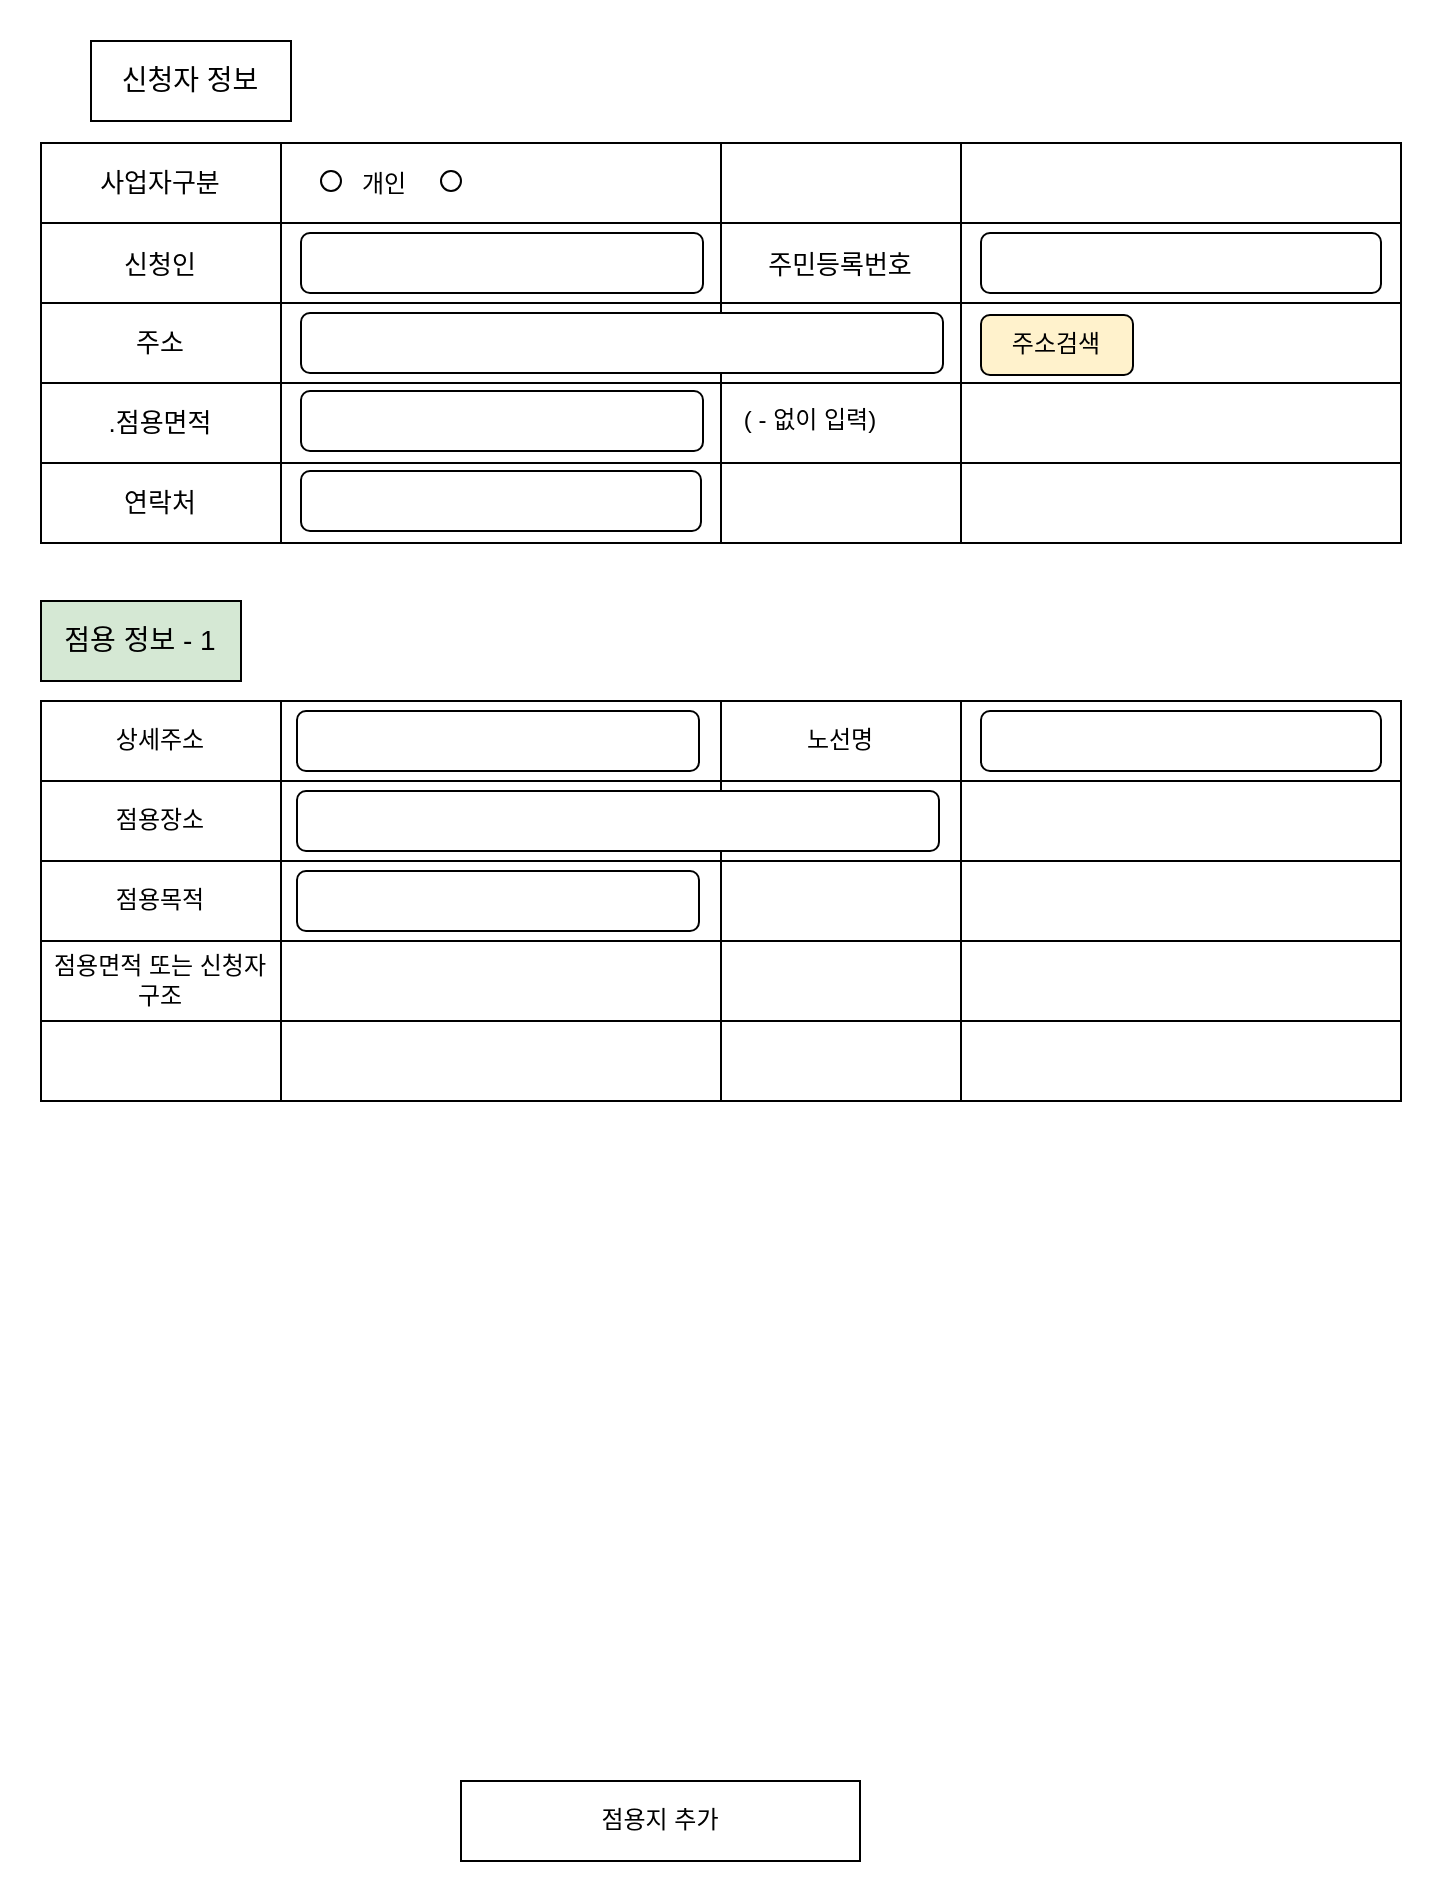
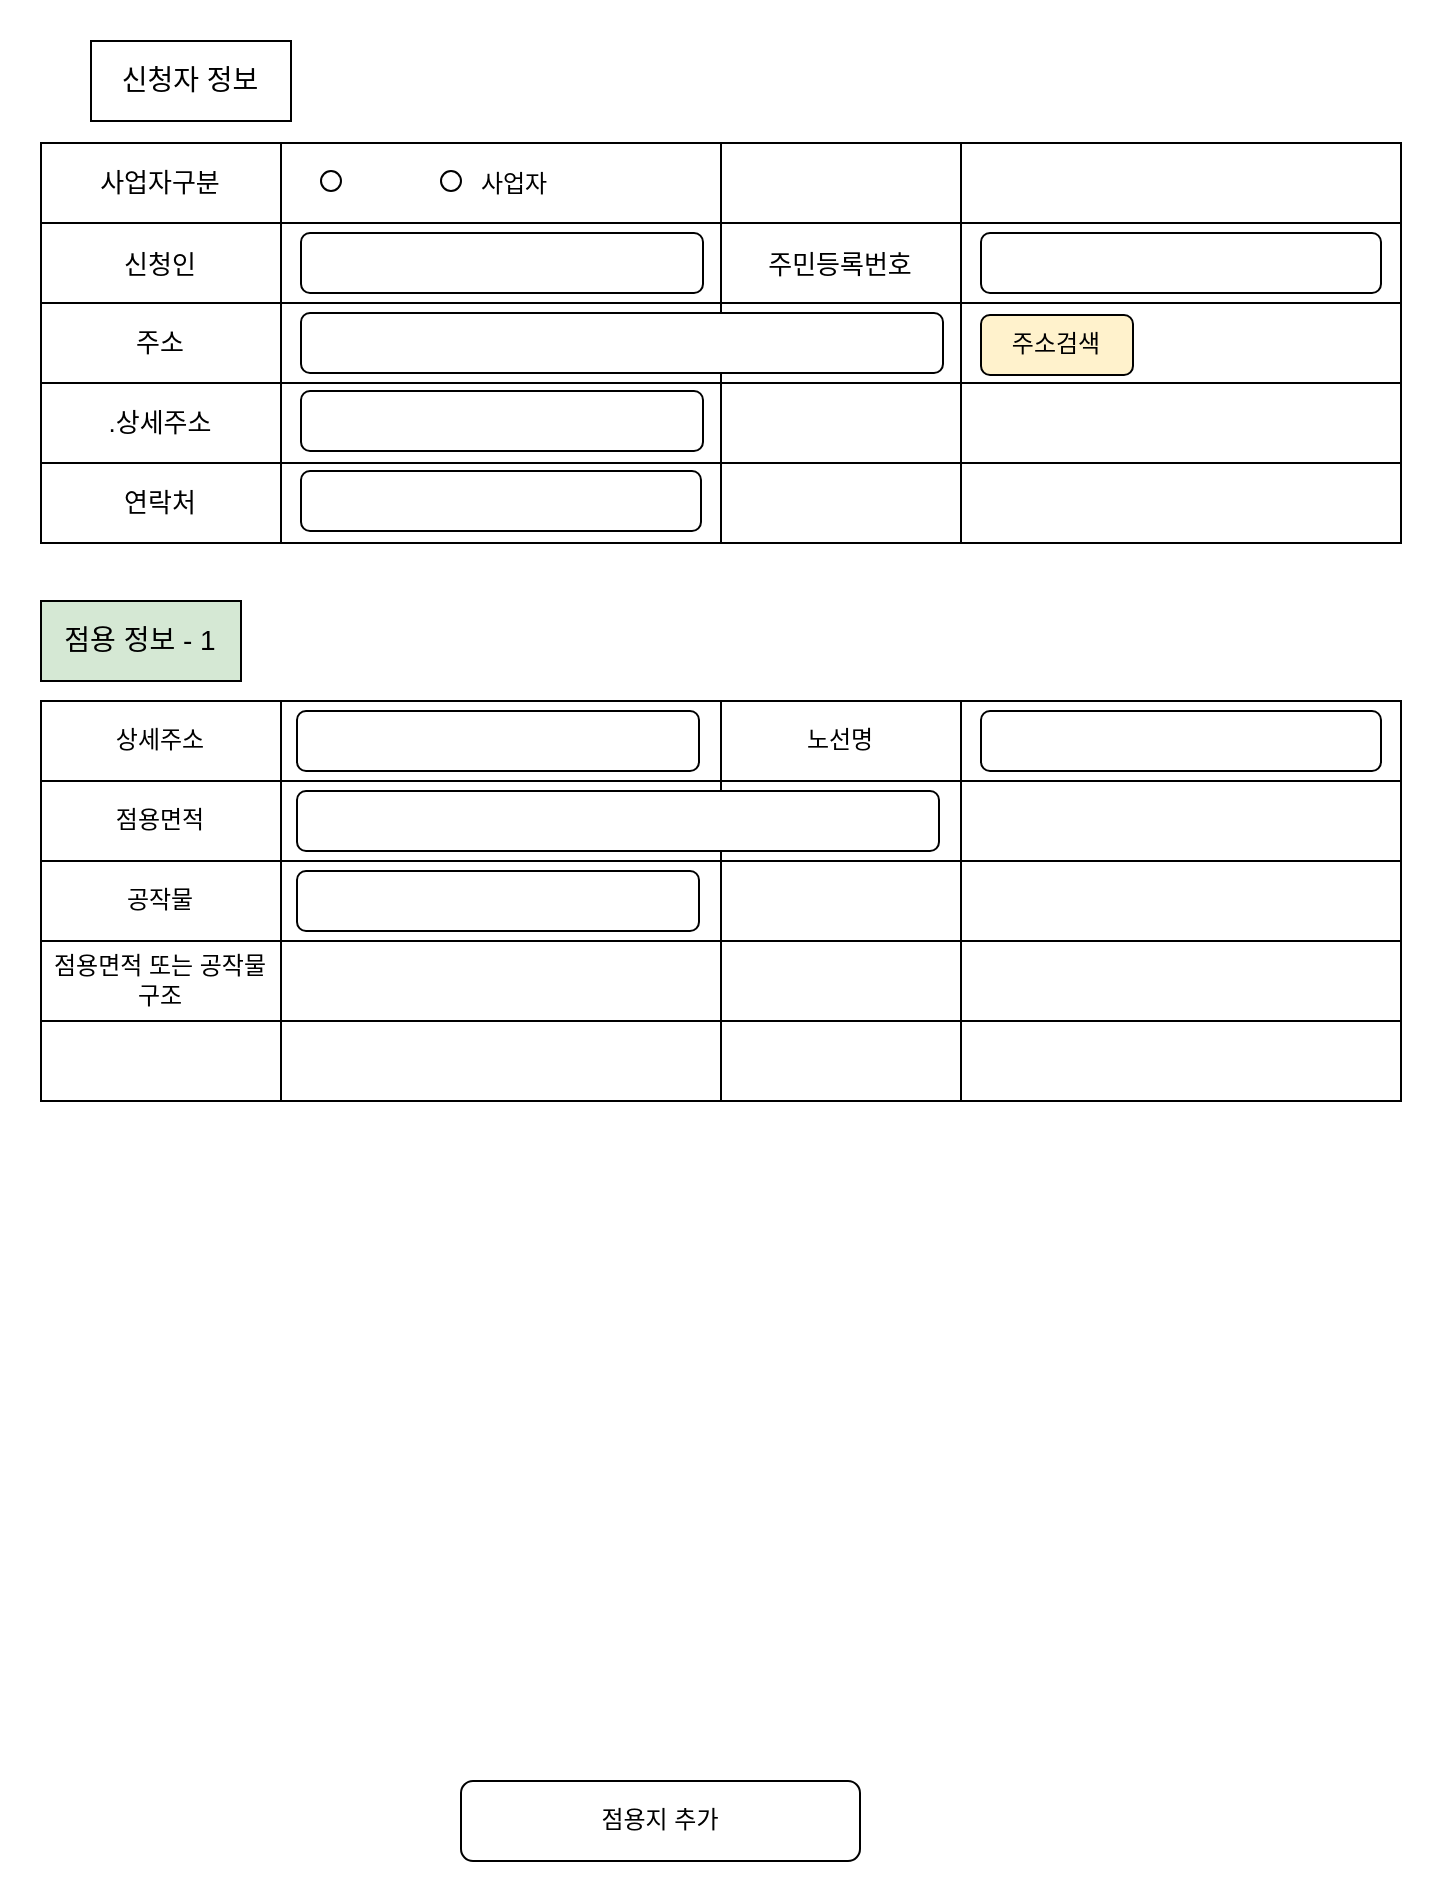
node "개인": removed
node "사업자": added
node "( - 없이 입력)": removed
node ".점용면적": label ".점용면적" -> ".상세주소"
node "점용장소": label "점용장소" -> "점용면적"
node "점용목적": label "점용목적" -> "공작물"
node "점용면적 또는 신청자 구조": label "점용면적 또는 신청자 구조" -> "점용면적 또는 공작물 구조"
node "점용지 추가": shape rectangle -> rounded rectangle
